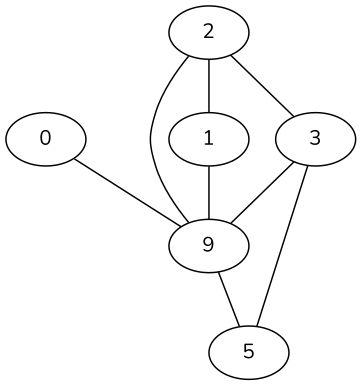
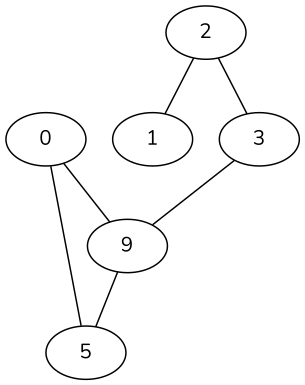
edge "2" -- "9": removed
edge "1" -- "9": removed
edge "3" -- "5": now "0" -- "5"
